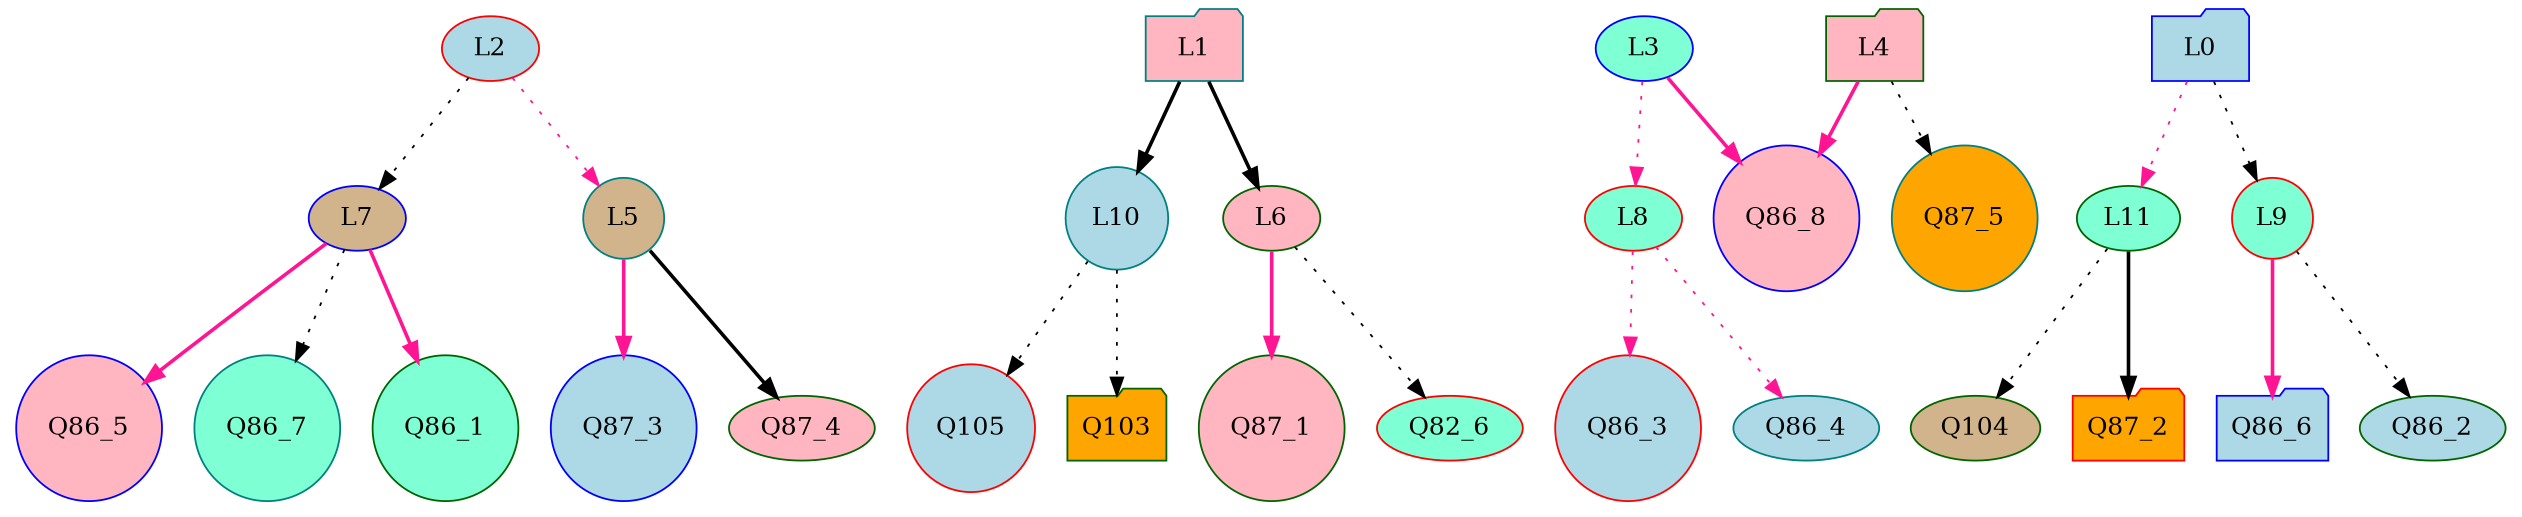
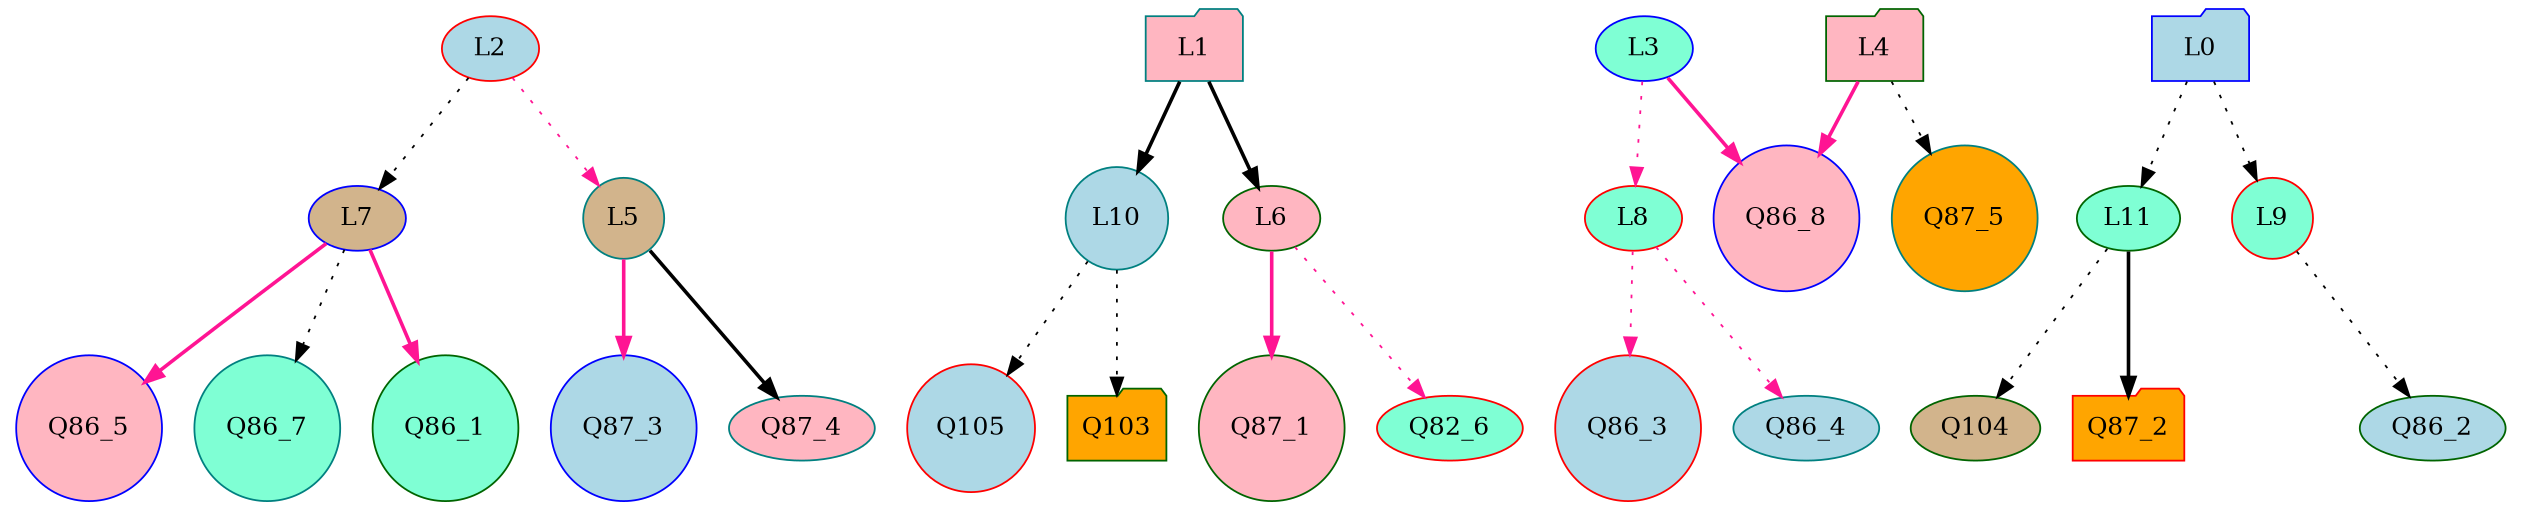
edge "L0" -> "L11": color deeppink -> black
edge "L6" -> "Q82_6": color black -> deeppink
node "Q87_4": color darkgreen -> teal
node "Q86_6": removed
